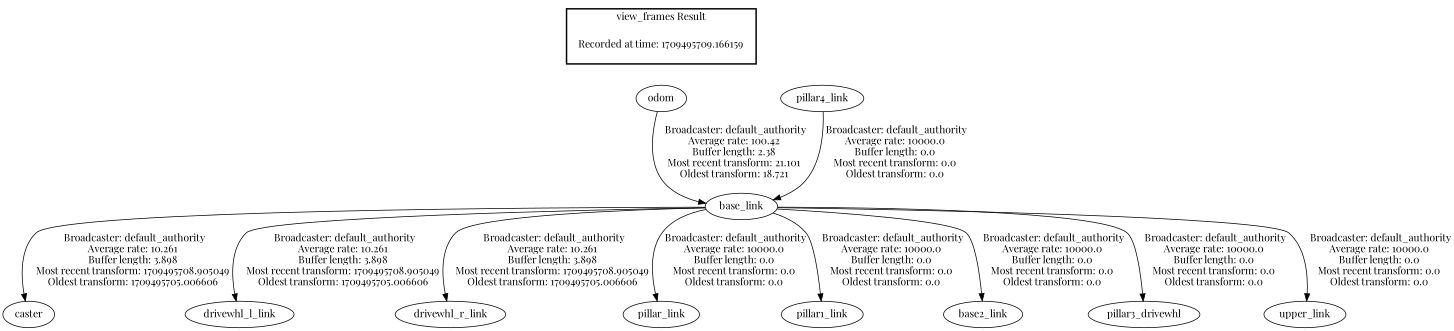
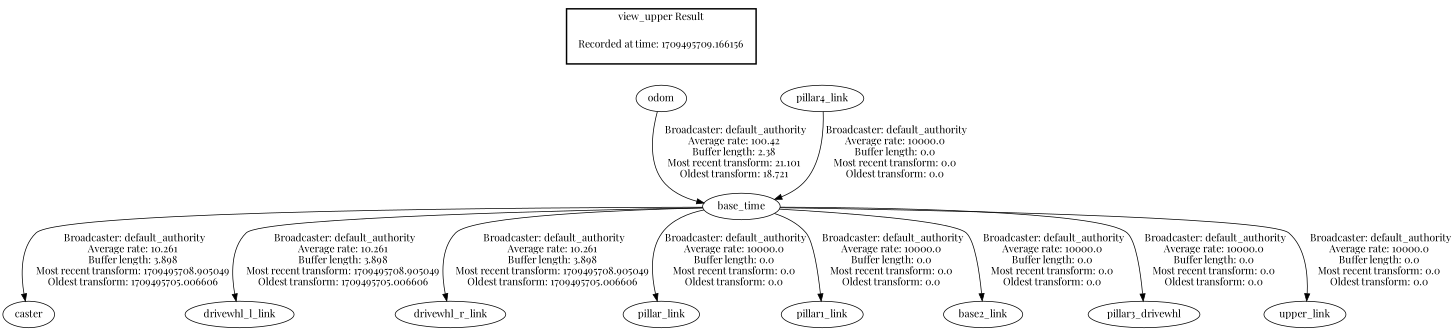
cluster "view_frames Result": label "view_frames Result" -> "view_upper Result"
node "Recorded at time: 1709495709.166159": label "Recorded at time: 1709495709.166159" -> "Recorded at time: 1709495709.166156"
node "base_link": label "base_link" -> "base_time"
